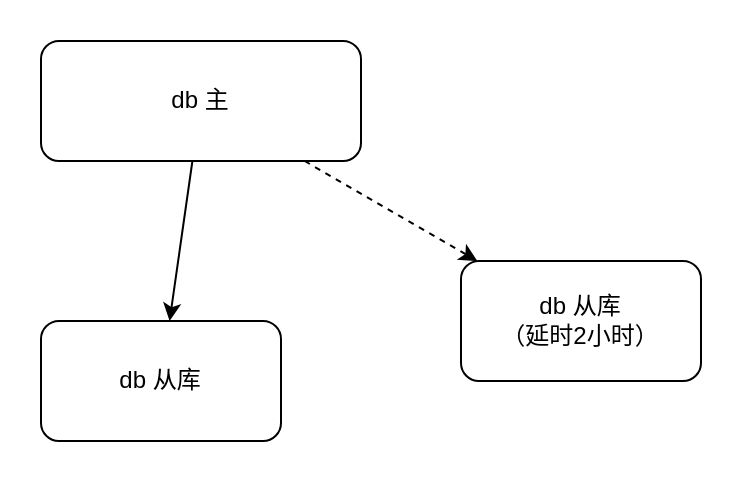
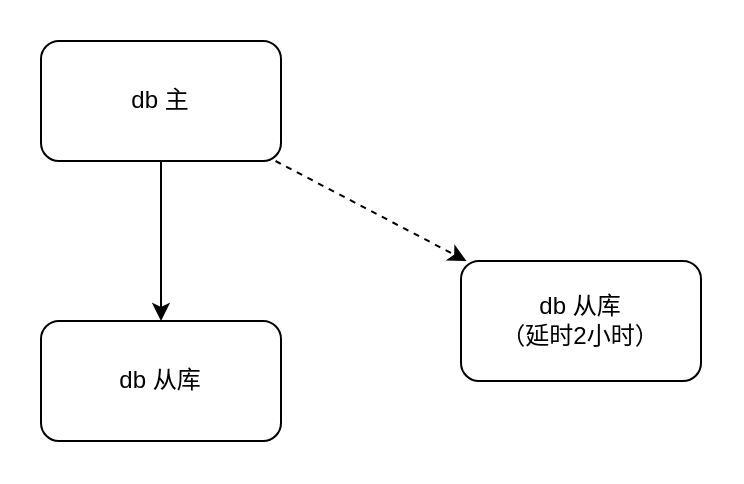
node "db 主": size 320x120 -> 240x120
